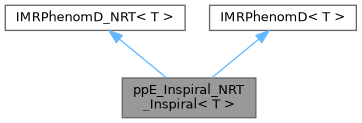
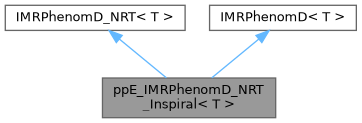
node "ppE_Inspiral_NRT _Inspiral< T >": label "ppE_Inspiral_NRT _Inspiral< T >" -> "ppE_IMRPhenomD_NRT _Inspiral< T >"
